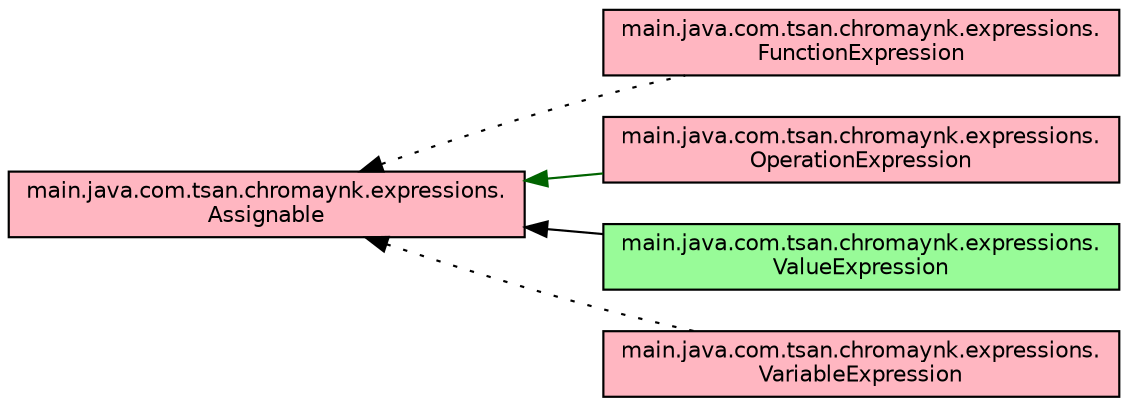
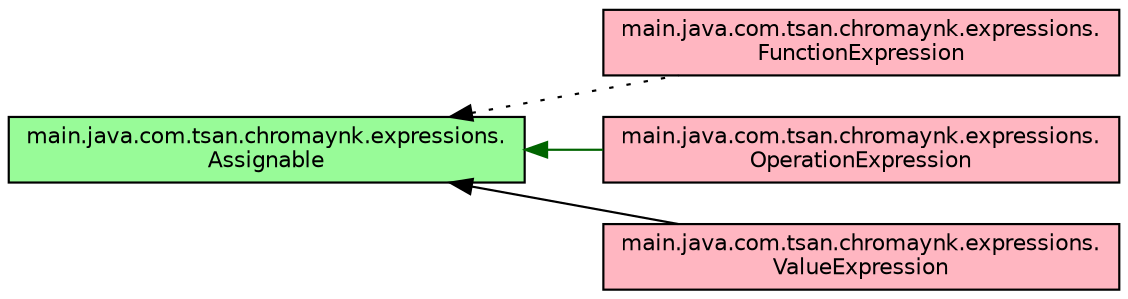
node "main.java.com.tsan.chromaynk.expressions. Assignable": fillcolor lightpink -> palegreen
node "main.java.com.tsan.chromaynk.expressions. ValueExpression": fillcolor palegreen -> lightpink
node "main.java.com.tsan.chromaynk.expressions. VariableExpression": removed
